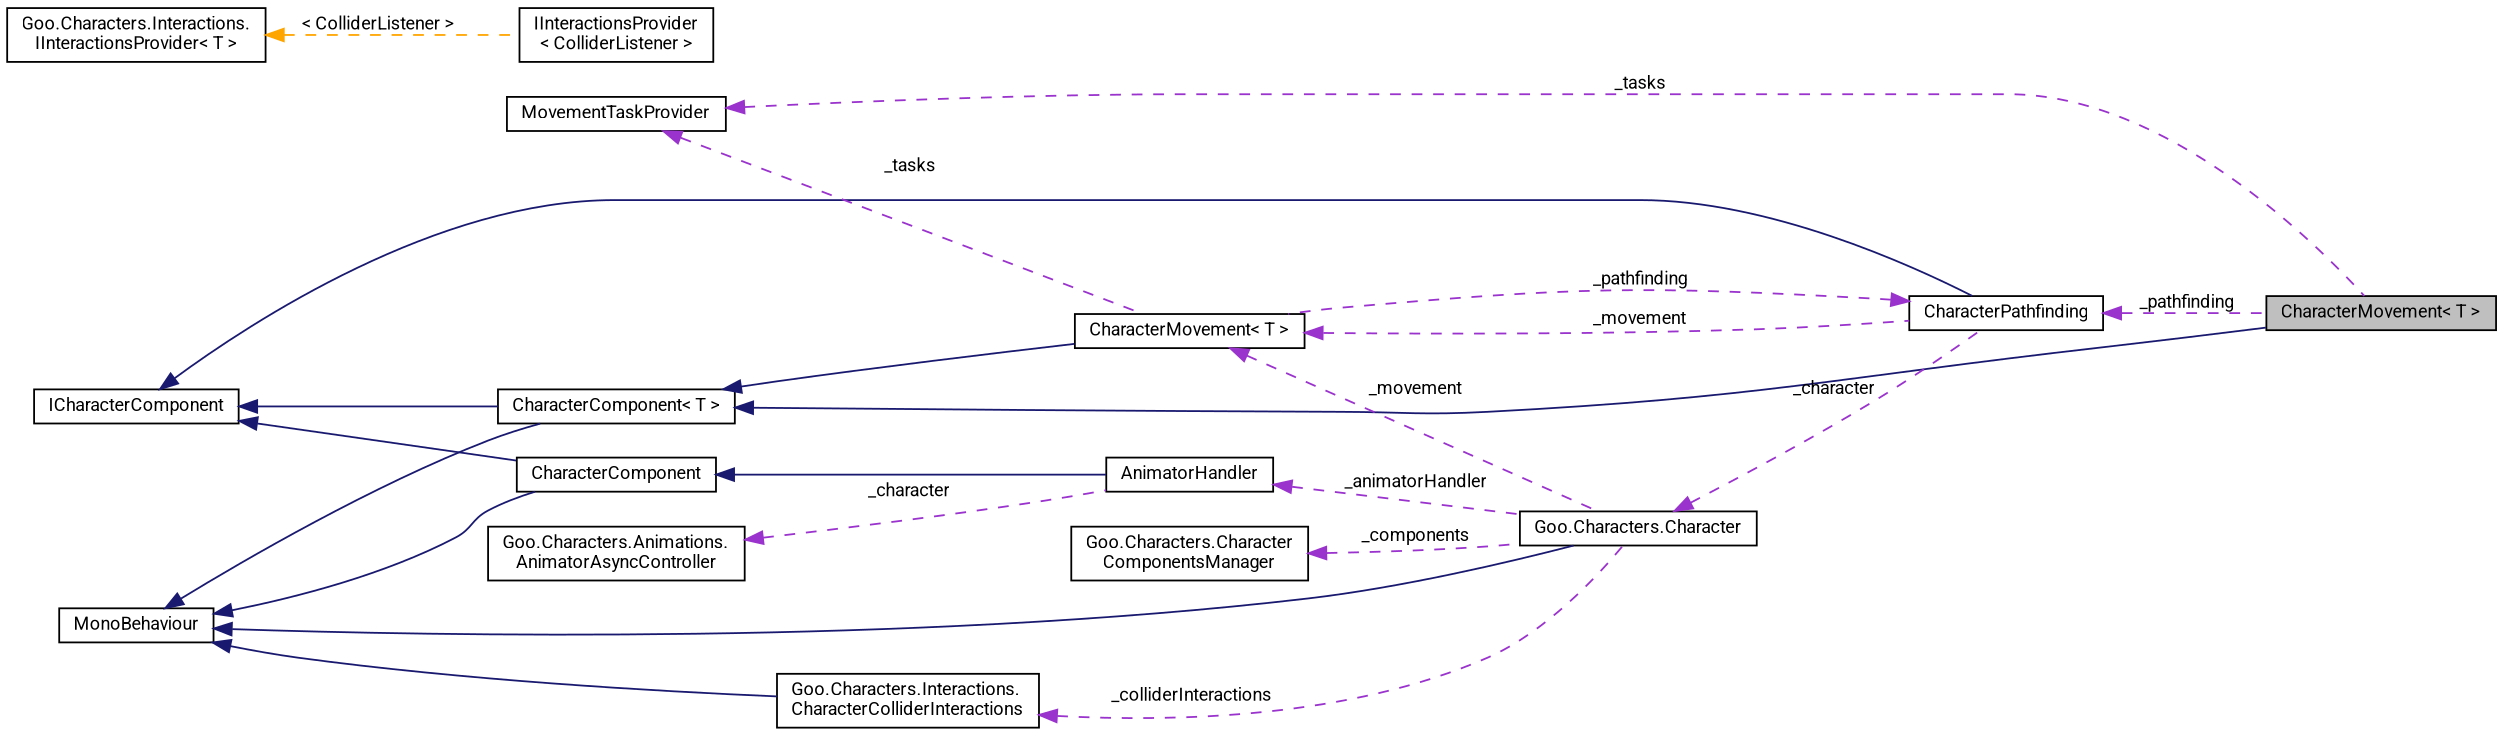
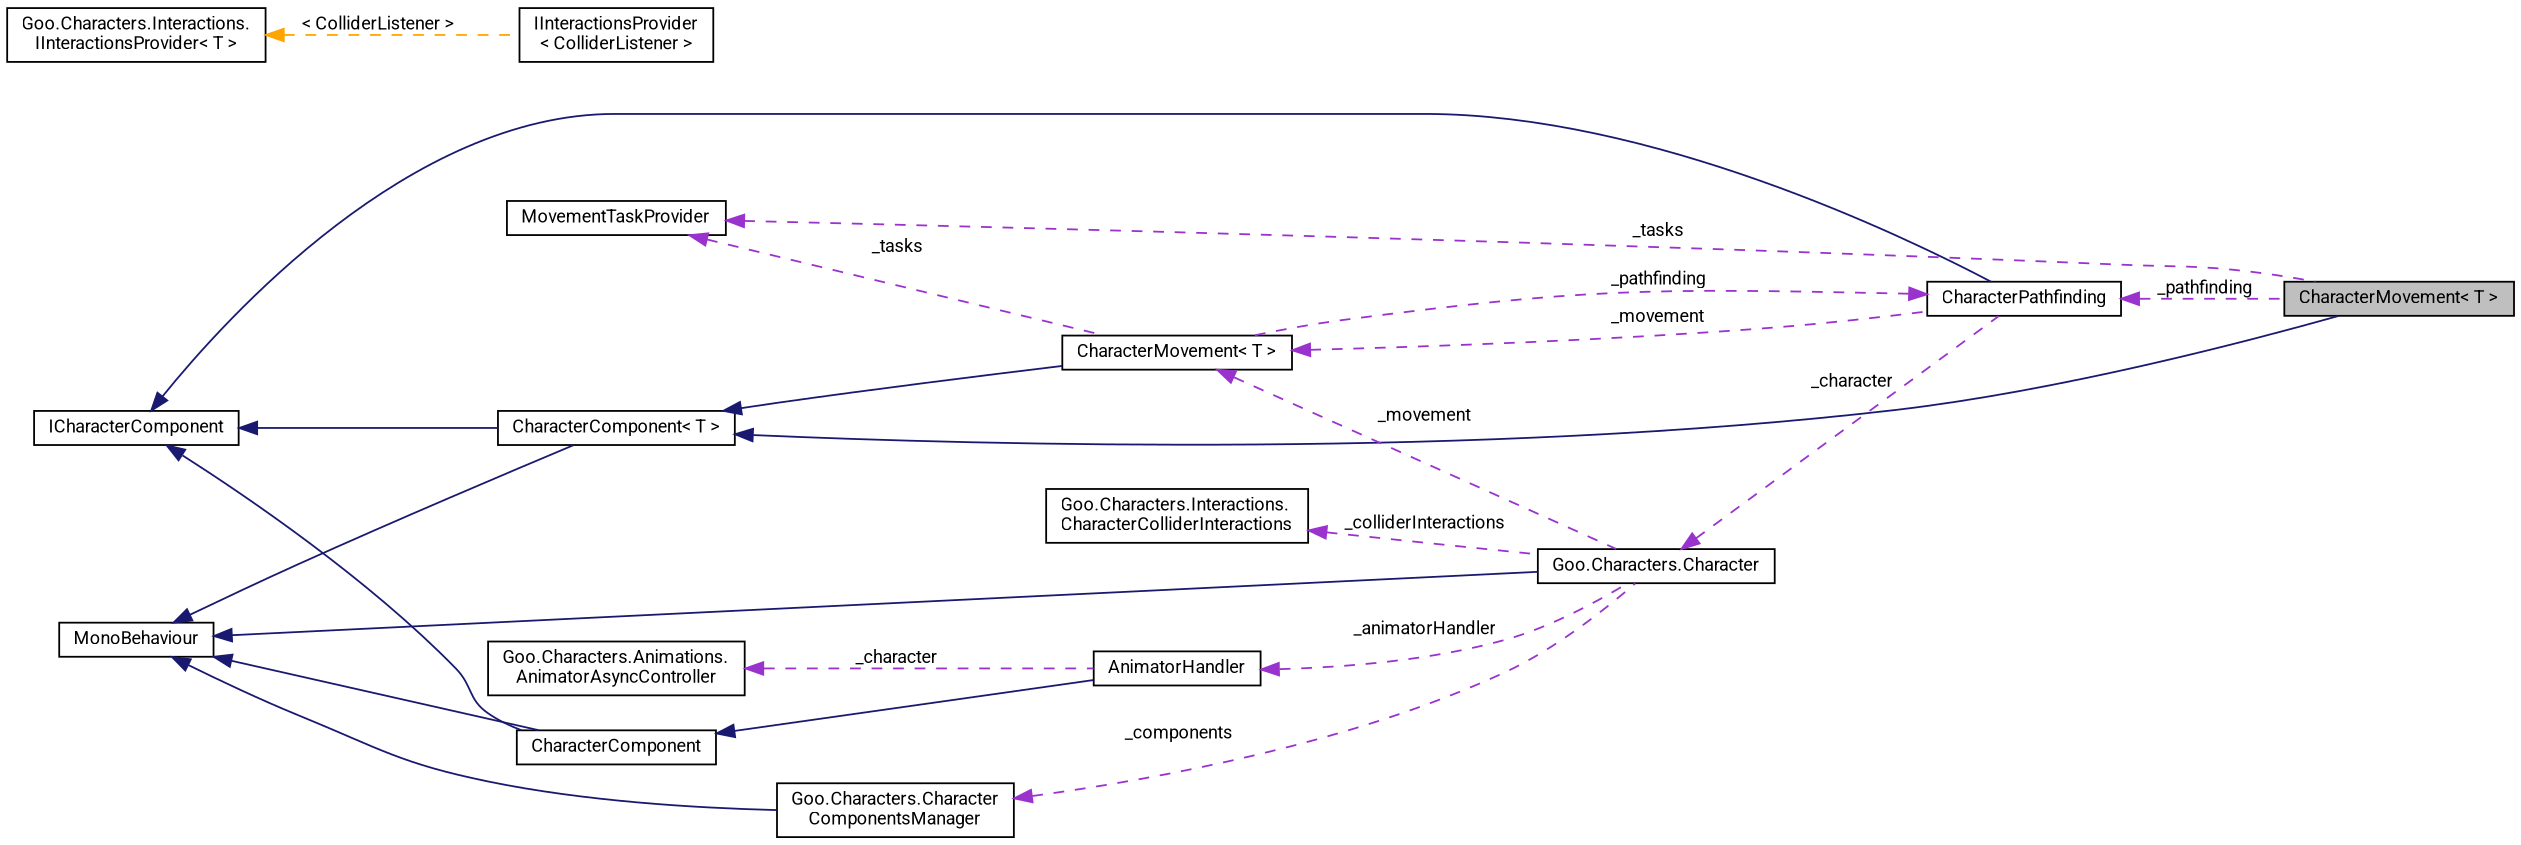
edge "Goo.Characters.Interactions. CharacterColliderInteractions" -> "MonoBehaviour": now "Goo.Characters.Character ComponentsManager" -> "MonoBehaviour"
